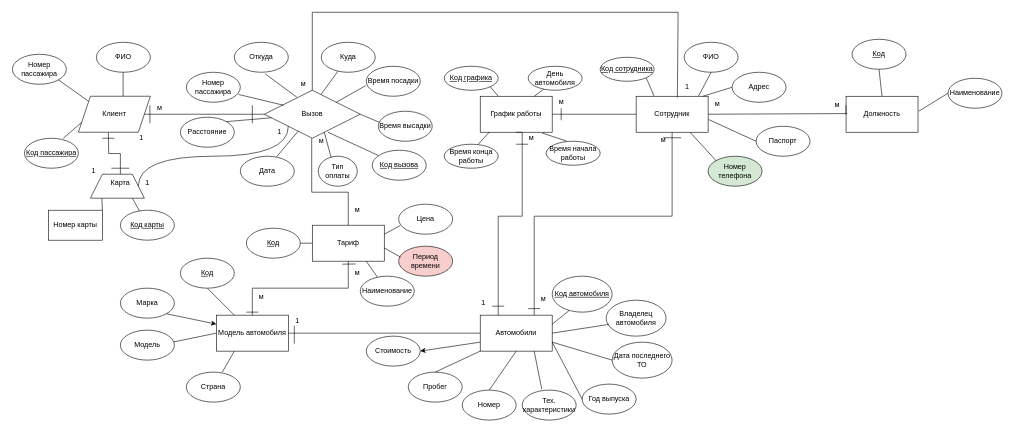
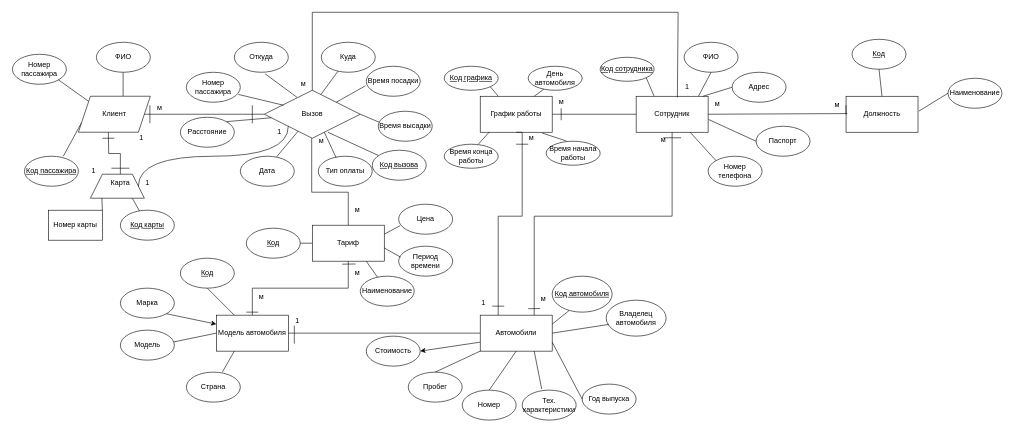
node "Код пассажира": moved (51, 153) -> (51, 171)
node "Тип оплаты": size 39x30 -> 54x30
node "Номер телефона": fillcolor #d5e8d4 -> #ffffff
node "Период времени": fillcolor #f8cecc -> #ffffff
edge "Автомобили" -- "Дата последнего ТО": removed
node "Дата последнего ТО": removed
